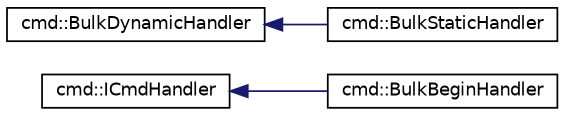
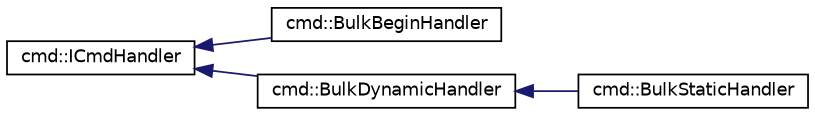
edge "cmd::BulkDynamicHandler" -> "cmd::ICmdHandler": added
